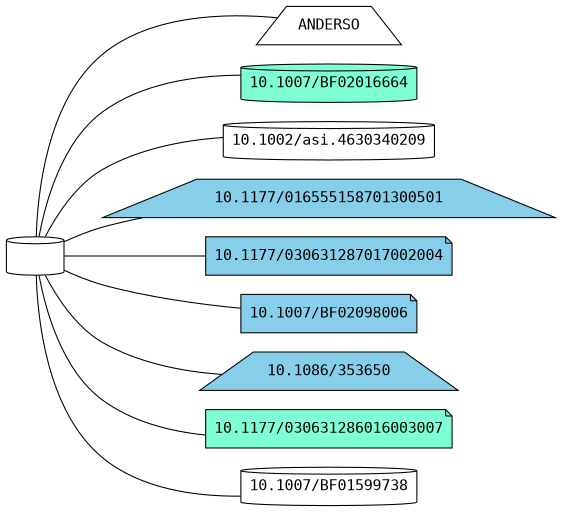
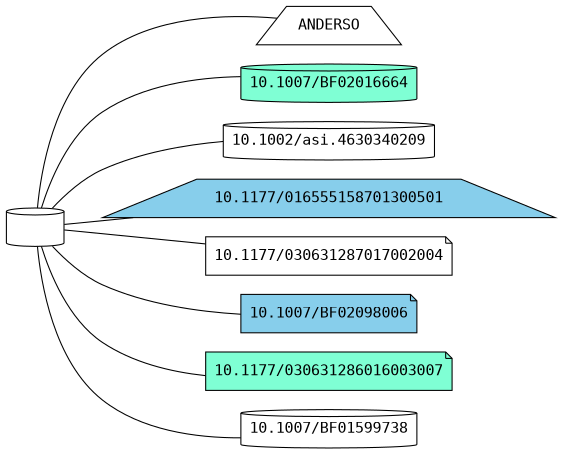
node "10.1177/030631287017002004": fillcolor skyblue -> white
node "10.1086/353650": removed
